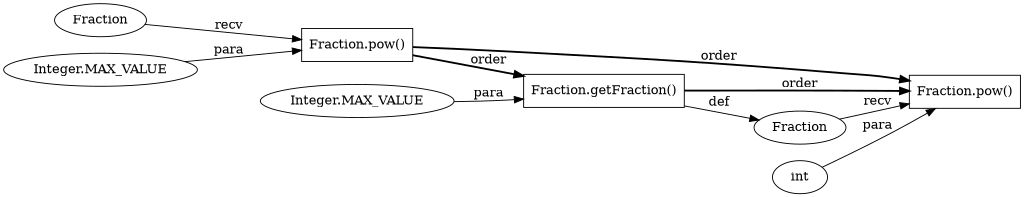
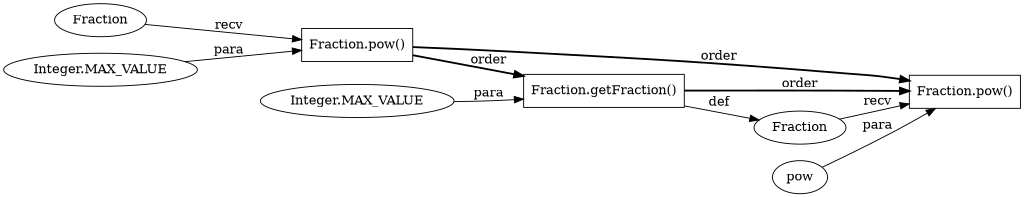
node "int": label "int" -> "pow"
